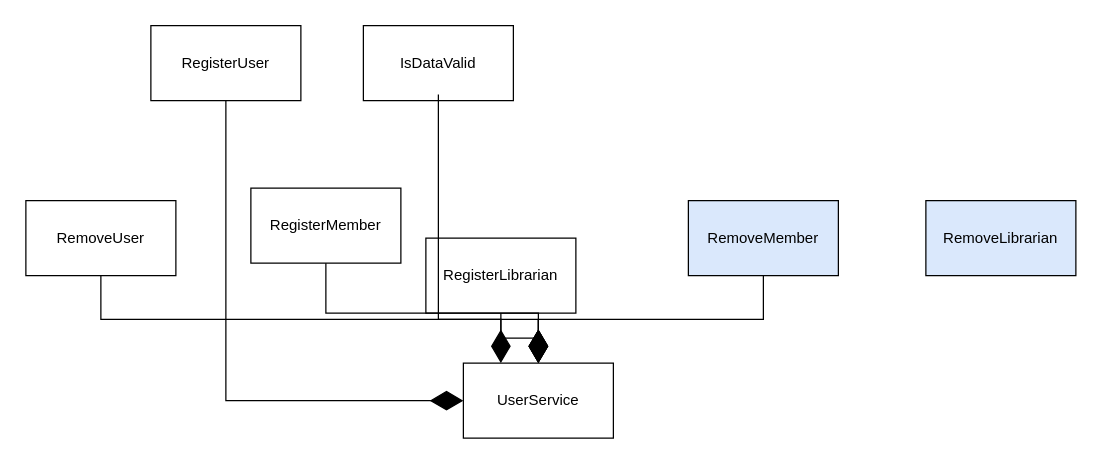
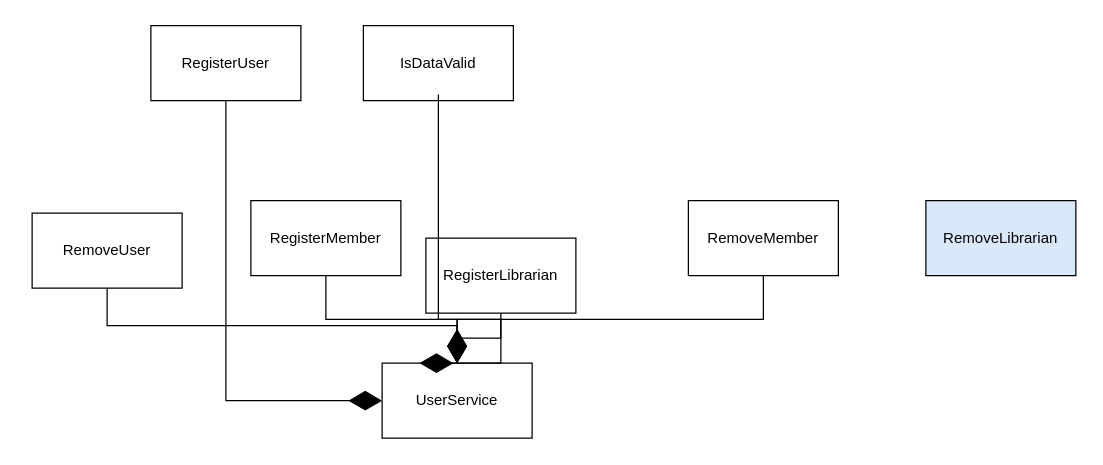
node "RegisterMember": moved (326, 226) -> (326, 238)
node "RemoveUser": moved (101, 238) -> (107, 251)
node "RemoveMember": fillcolor #dae8fc -> #ffffff
node "UserService": moved (538, 401) -> (457, 401)
